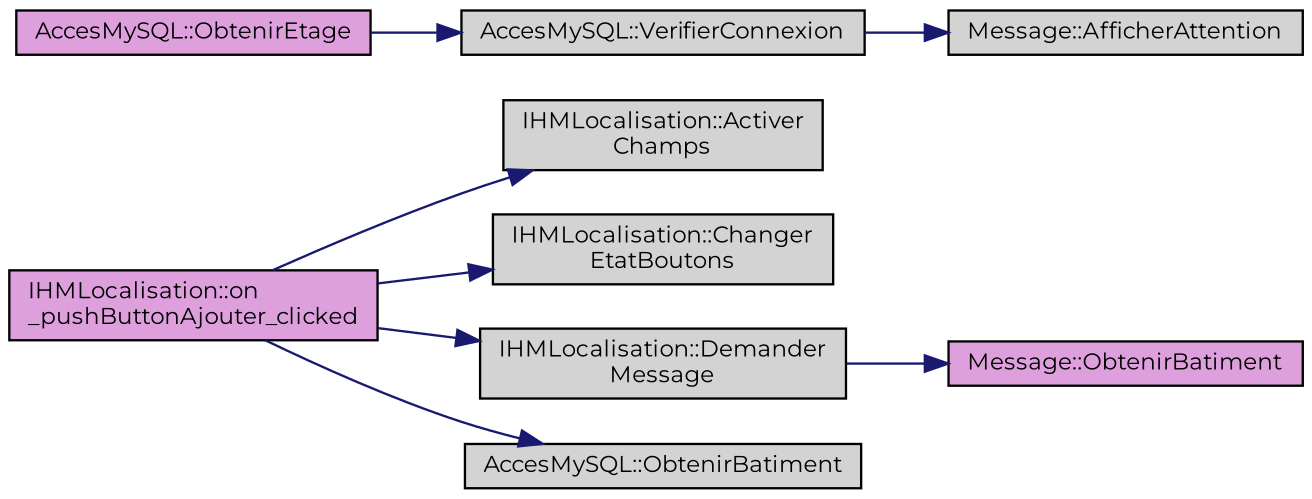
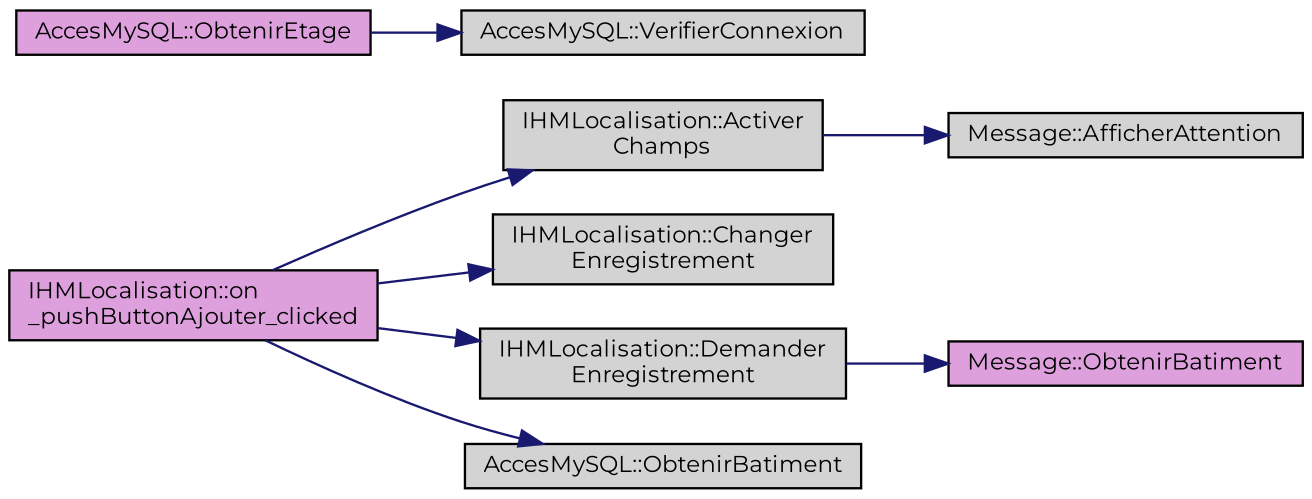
edge "AccesMySQL::VerifierConnexion" -> "Message::AfficherAttention": now "IHMLocalisation::Activer Champs" -> "Message::AfficherAttention"
node "IHMLocalisation::Changer EtatBoutons": label "IHMLocalisation::Changer EtatBoutons" -> "IHMLocalisation::Changer Enregistrement"
node "IHMLocalisation::Demander Message": label "IHMLocalisation::Demander Message" -> "IHMLocalisation::Demander Enregistrement"
